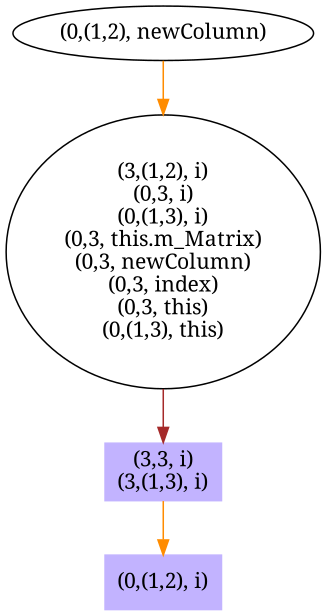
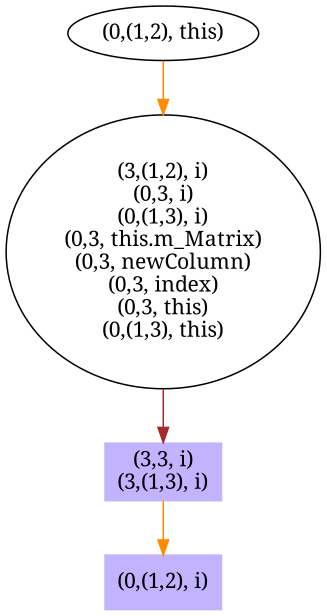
node "(0,(1,2), newColumn)": label "(0,(1,2), newColumn)" -> "(0,(1,2), this)"
